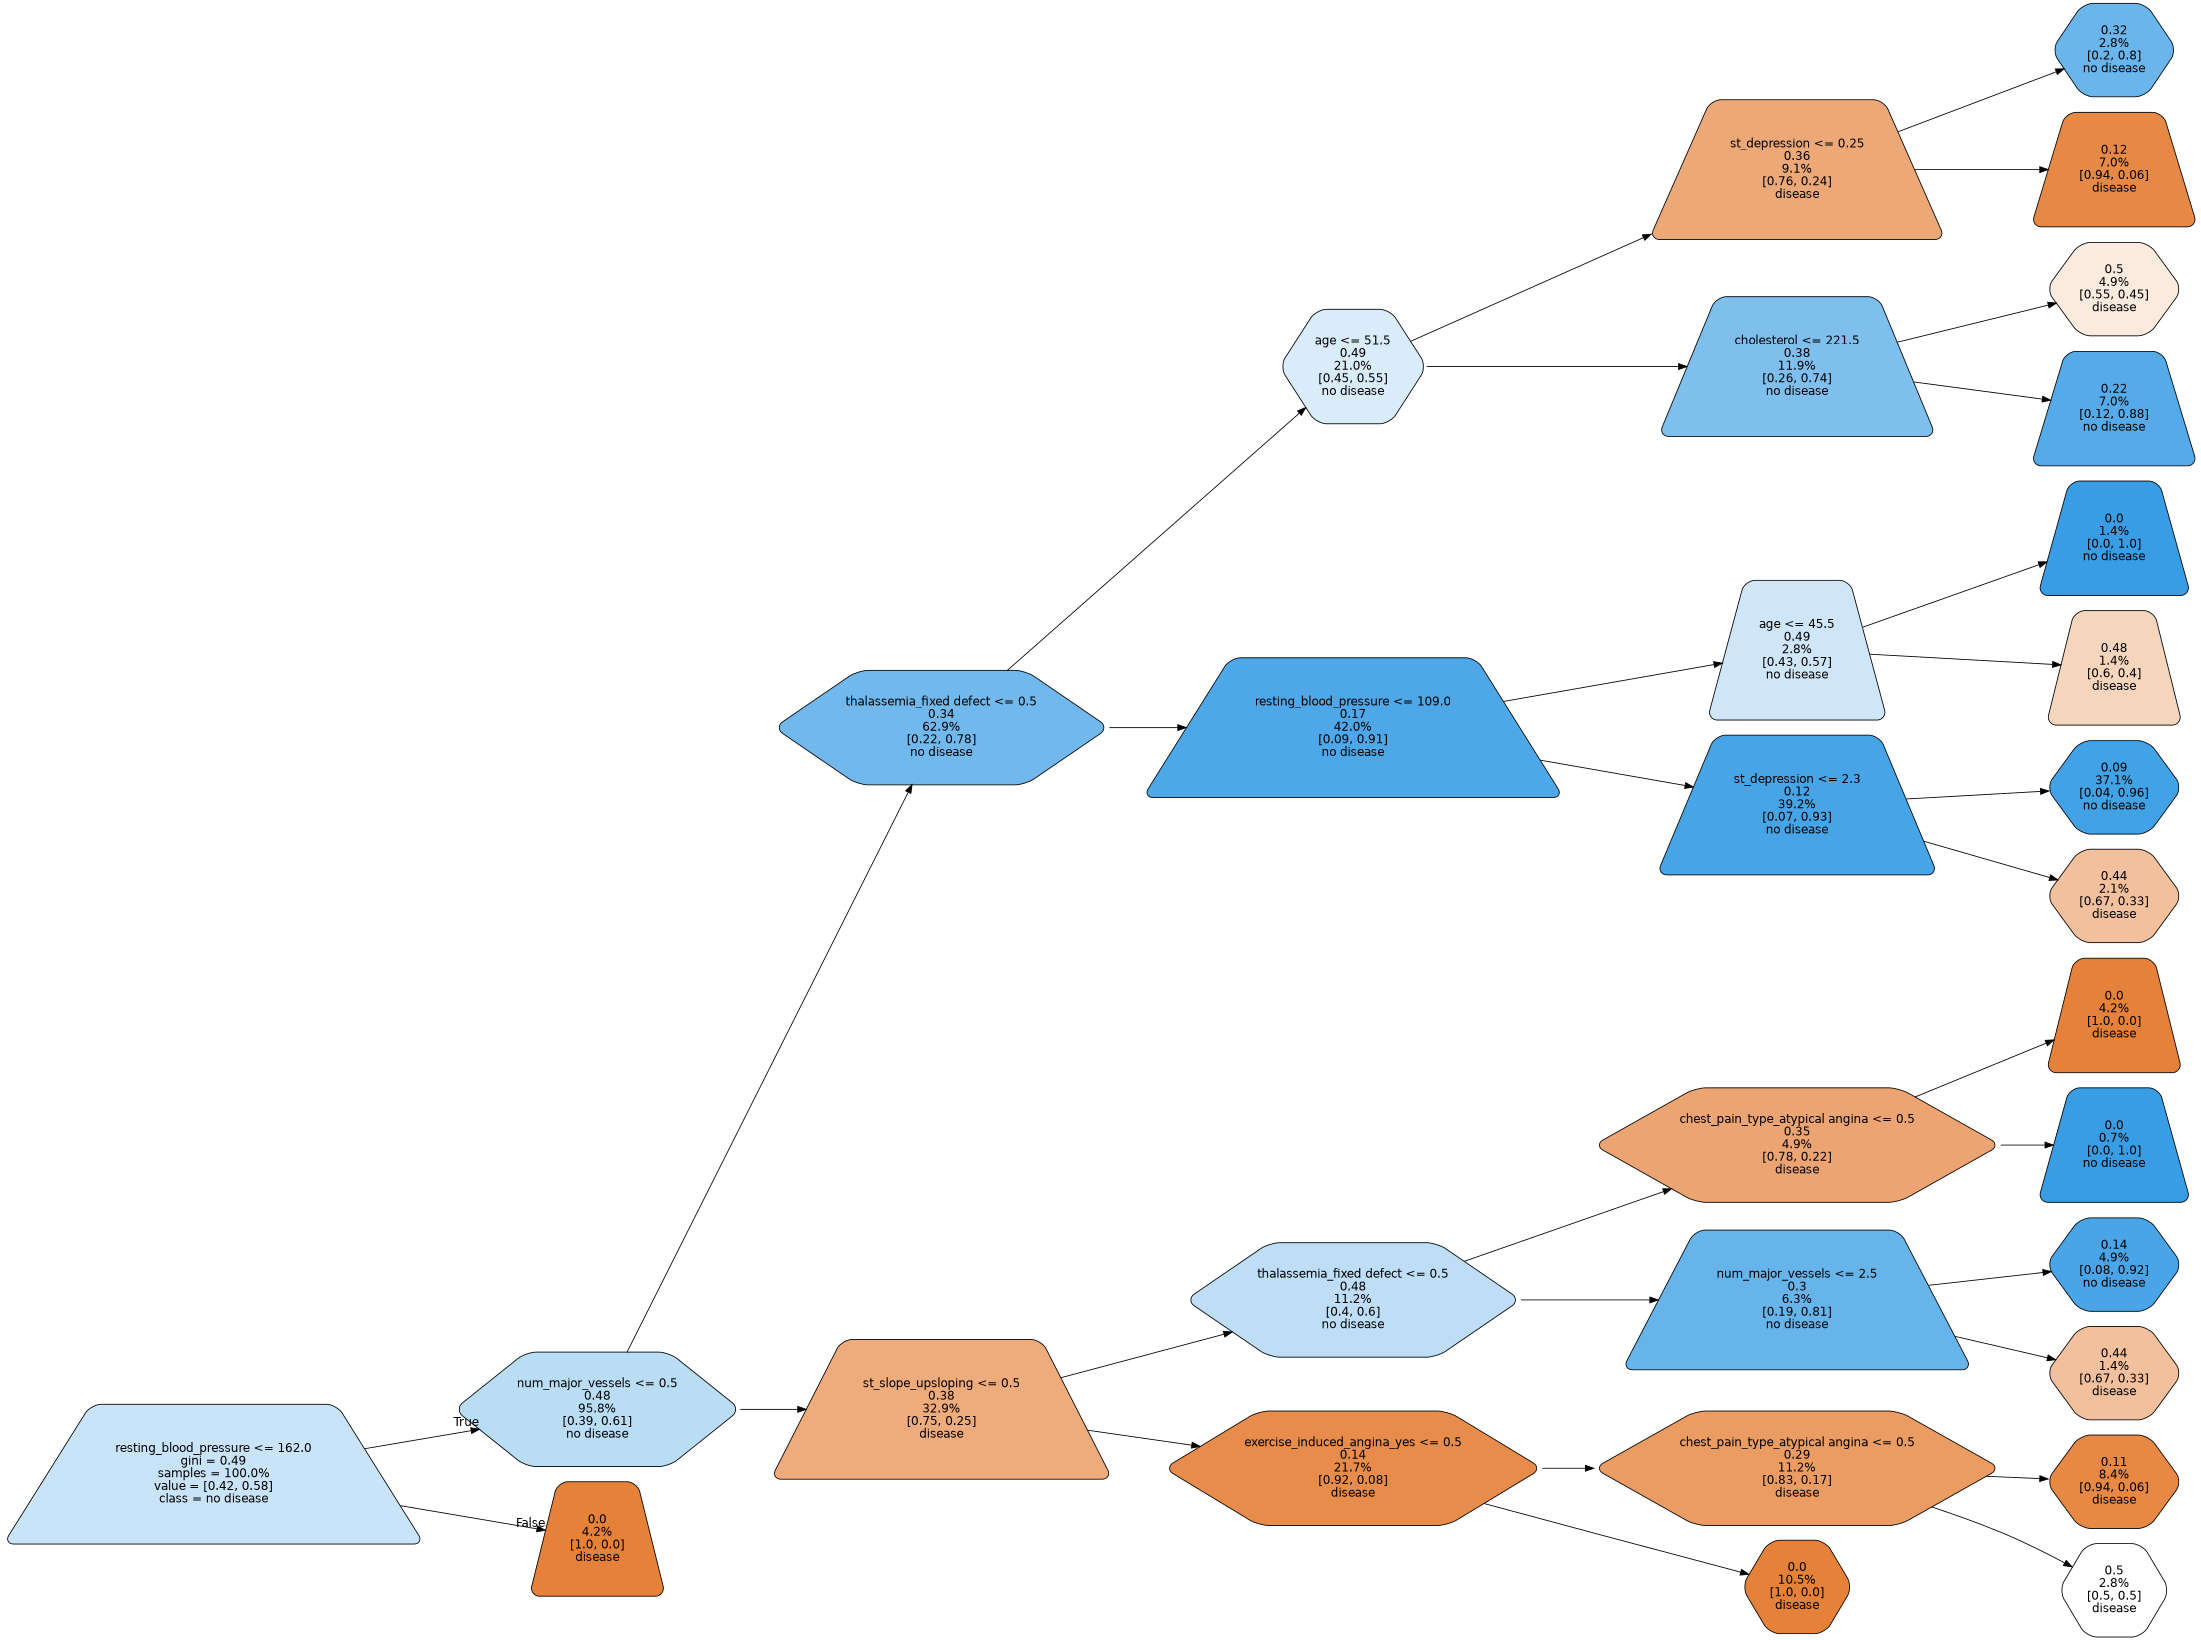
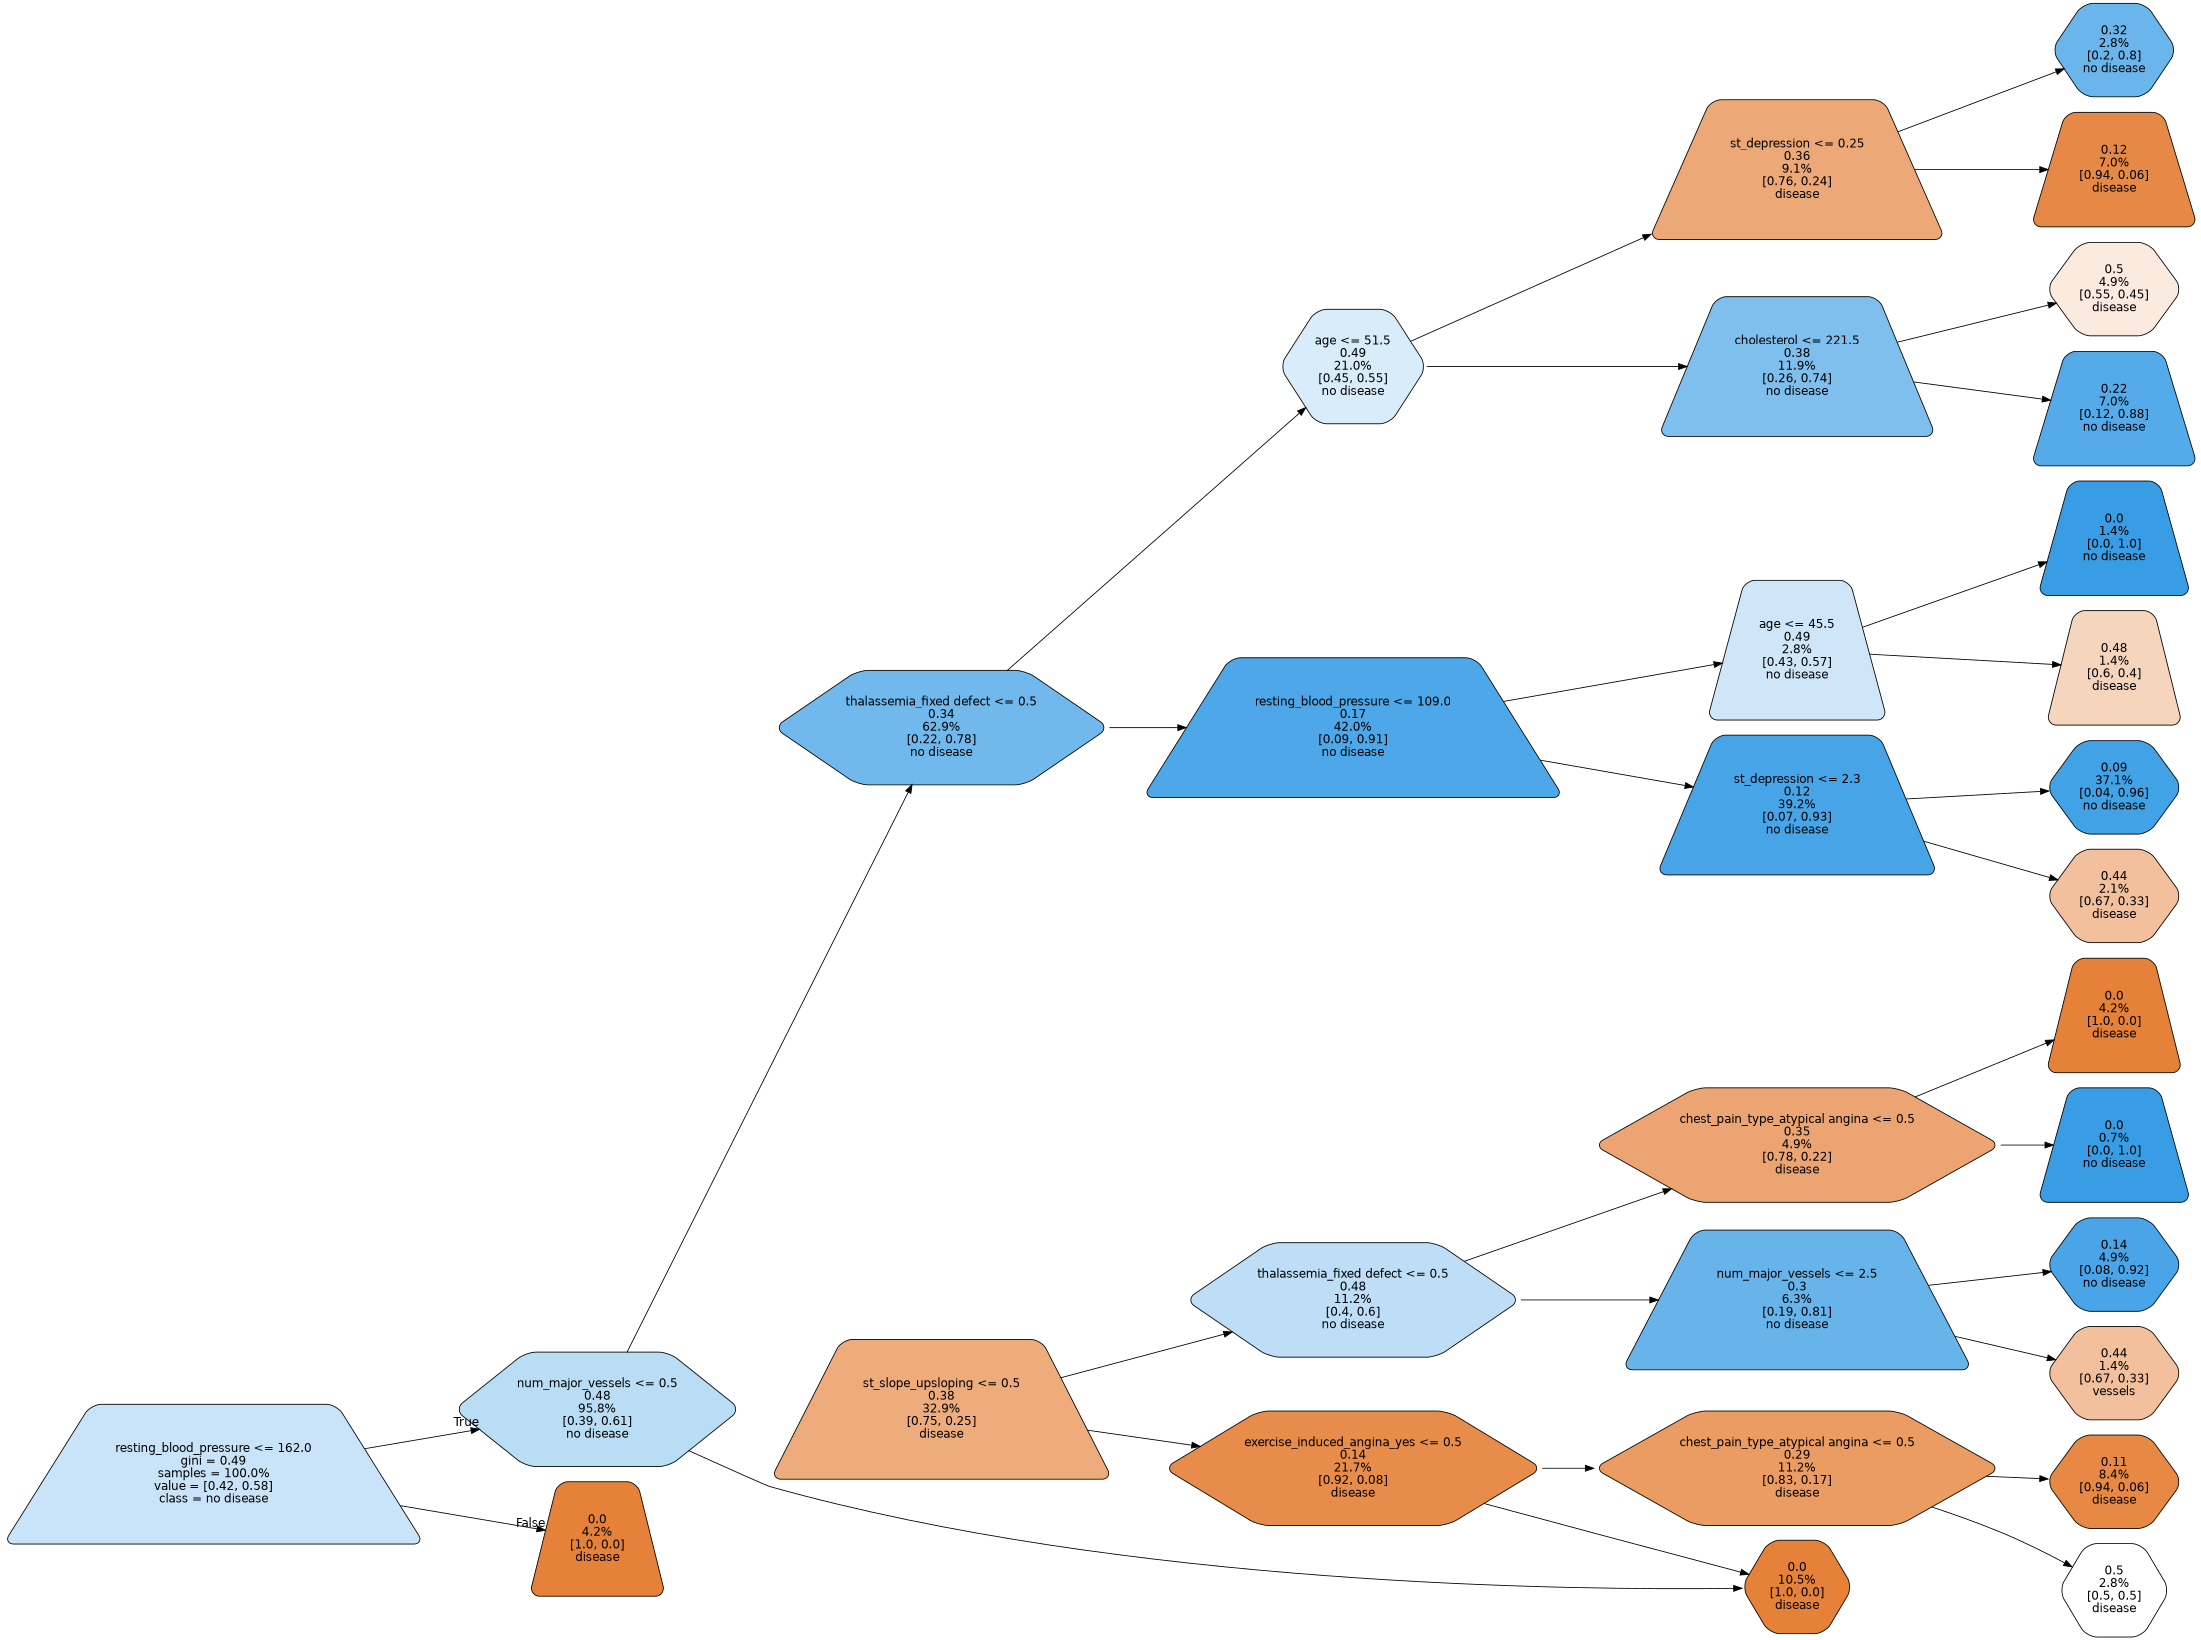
node "0.44 1.4% [0.67, 0.33] disease": label "0.44 1.4% [0.67, 0.33] disease" -> "0.44 1.4% [0.67, 0.33] vessels"
edge "num_major_vessels <= 0.5 0.48 95.8% [0.39, 0.61] no disease" -> "st_slope_upsloping <= 0.5 0.38 32.9% [0.75, 0.25] disease": now "num_major_vessels <= 0.5 0.48 95.8% [0.39, 0.61] no disease" -> "0.0 10.5% [1.0, 0.0] disease"
